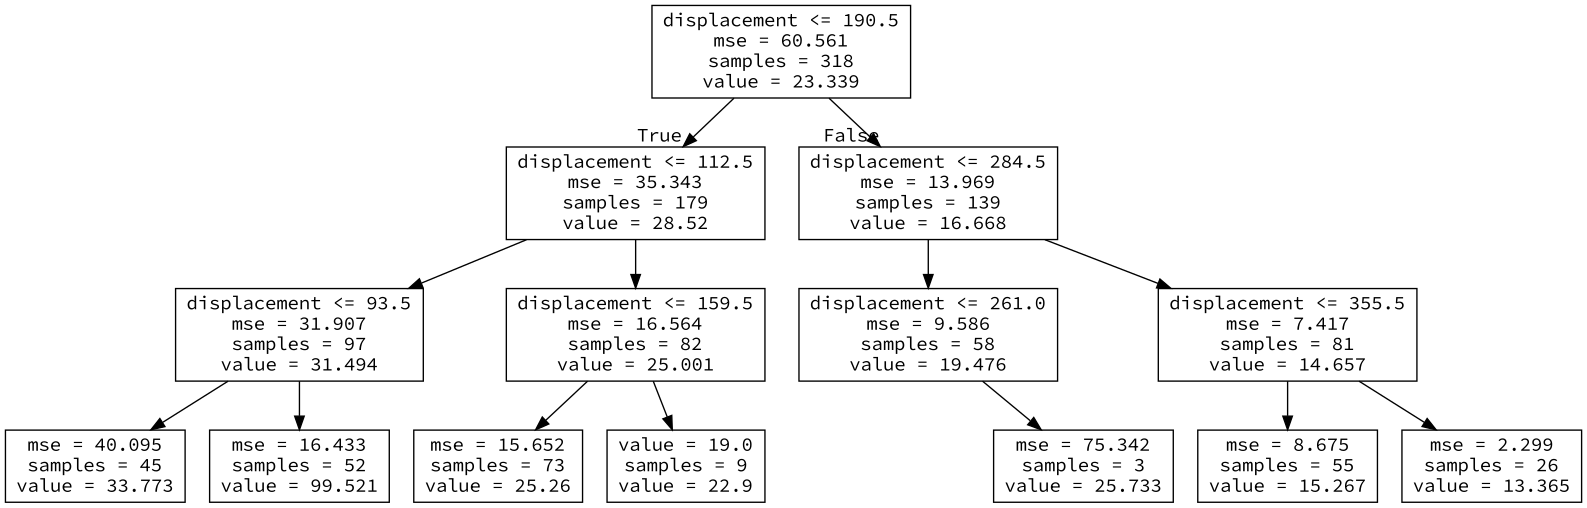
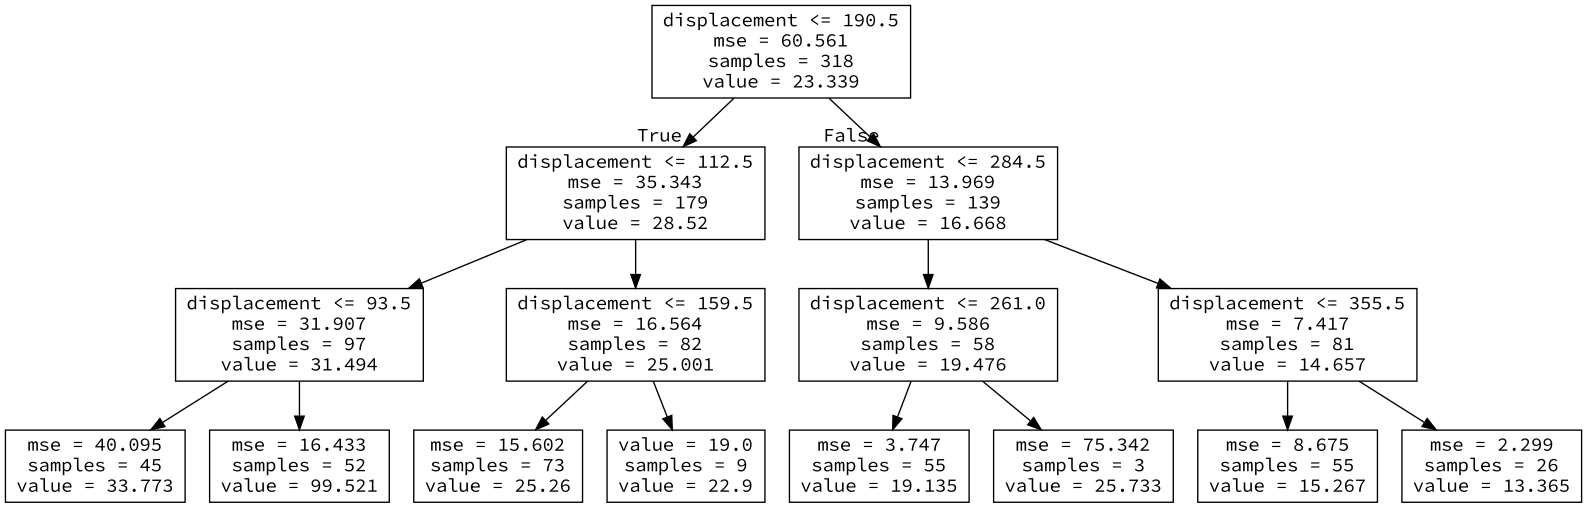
node "mse = 15.652 samples = 73 value = 25.26": label "mse = 15.652 samples = 73 value = 25.26" -> "mse = 15.602 samples = 73 value = 25.26"
node "mse = 3.747 samples = 55 value = 19.135": added
